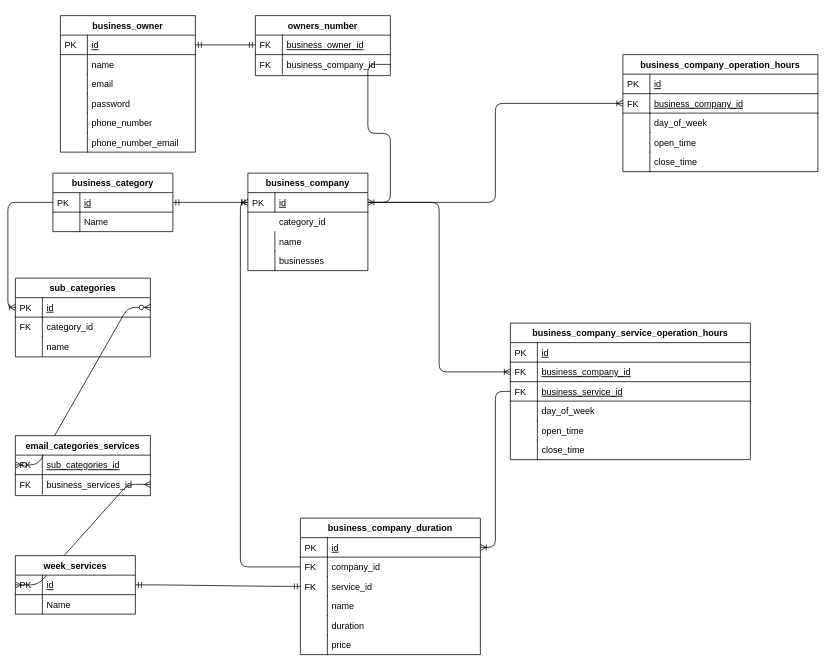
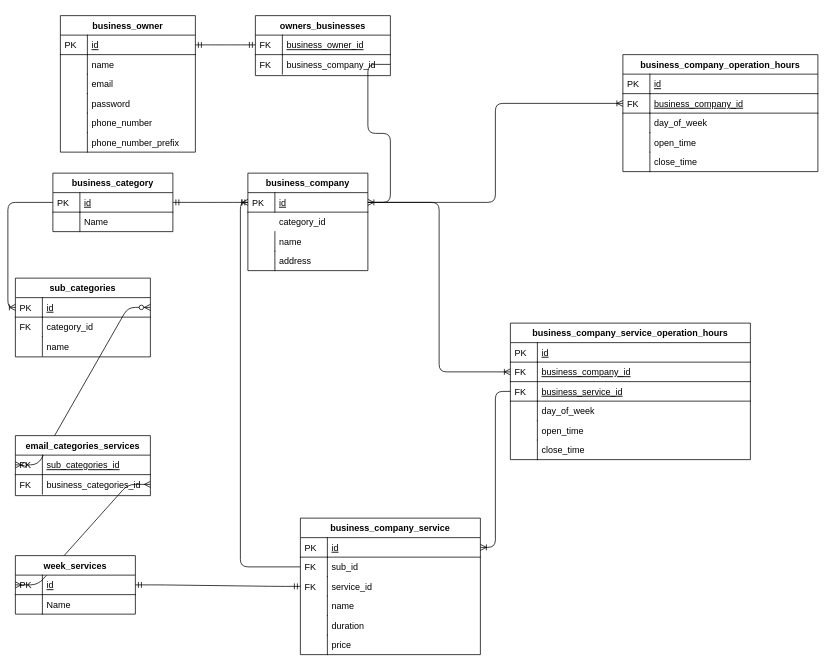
node "owners_number": label "owners_number" -> "owners_businesses"
node "phone_number_email": label "phone_number_email" -> "phone_number_prefix"
node "businesses": label "businesses" -> "address"
node "business_services_id": label "business_services_id" -> "business_categories_id"
node "business_company_duration": label "business_company_duration" -> "business_company_service"
node "company_id": label "company_id" -> "sub_id"
